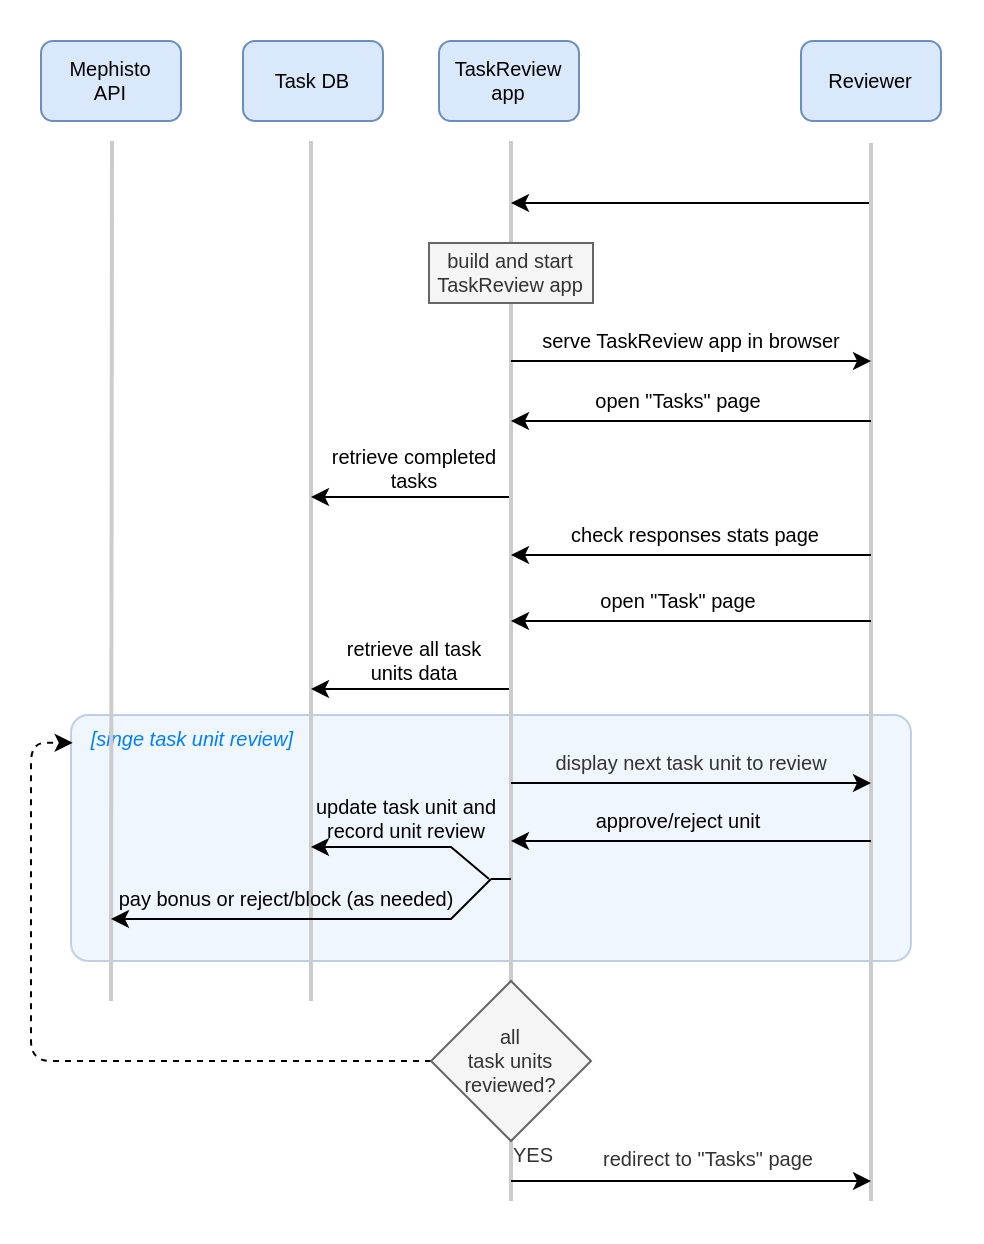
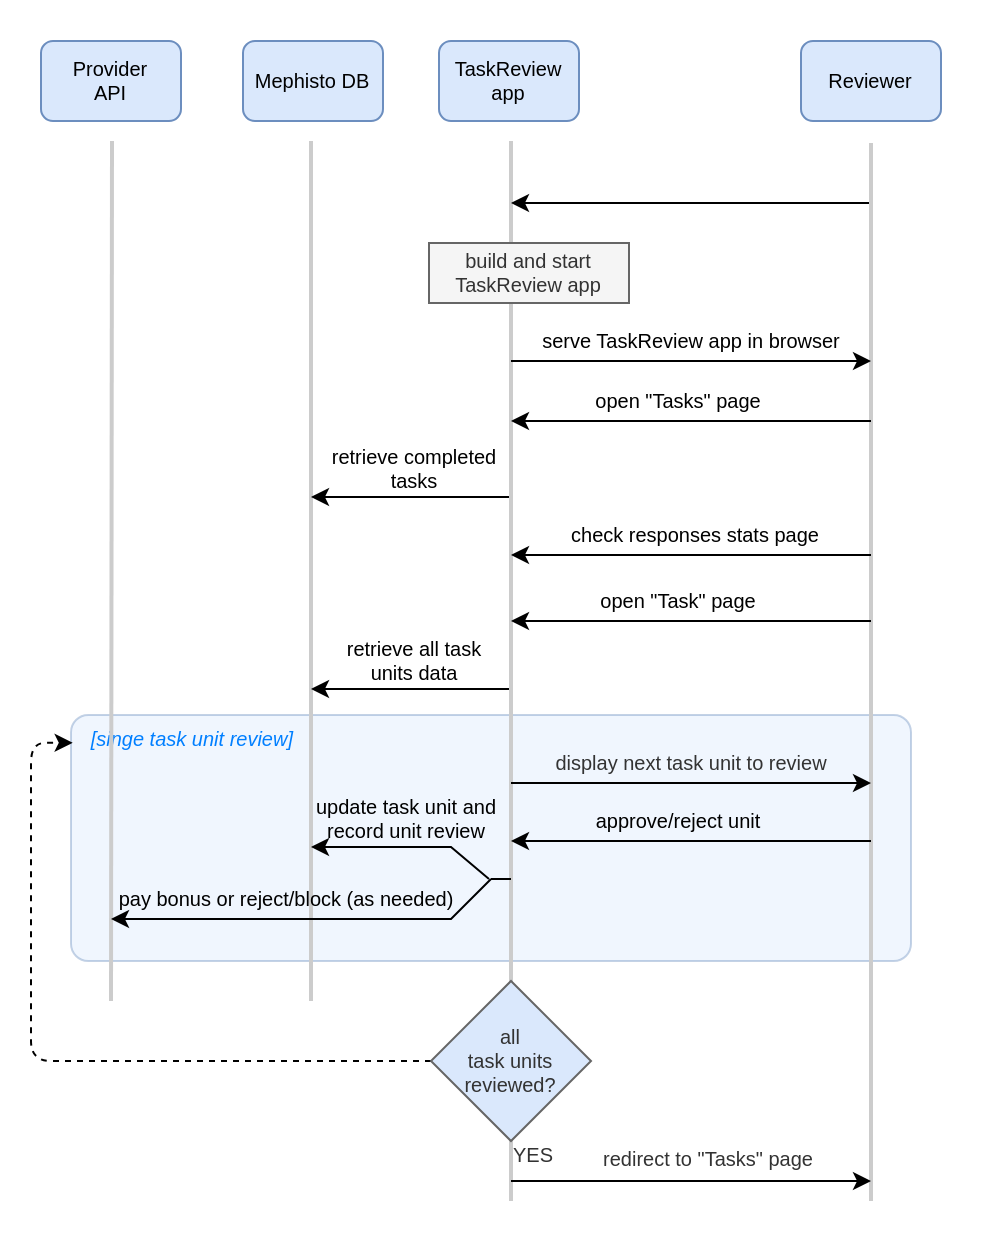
node "MephistoAPI": label "MephistoAPI" -> "ProviderAPI"
node "Task DB": label "Task DB" -> "Mephisto DB"
node "build and start TaskReview app": size 164x60 -> 200x60
node "all task units reviewed?": fillcolor #f5f5f5 -> #dae8fc
